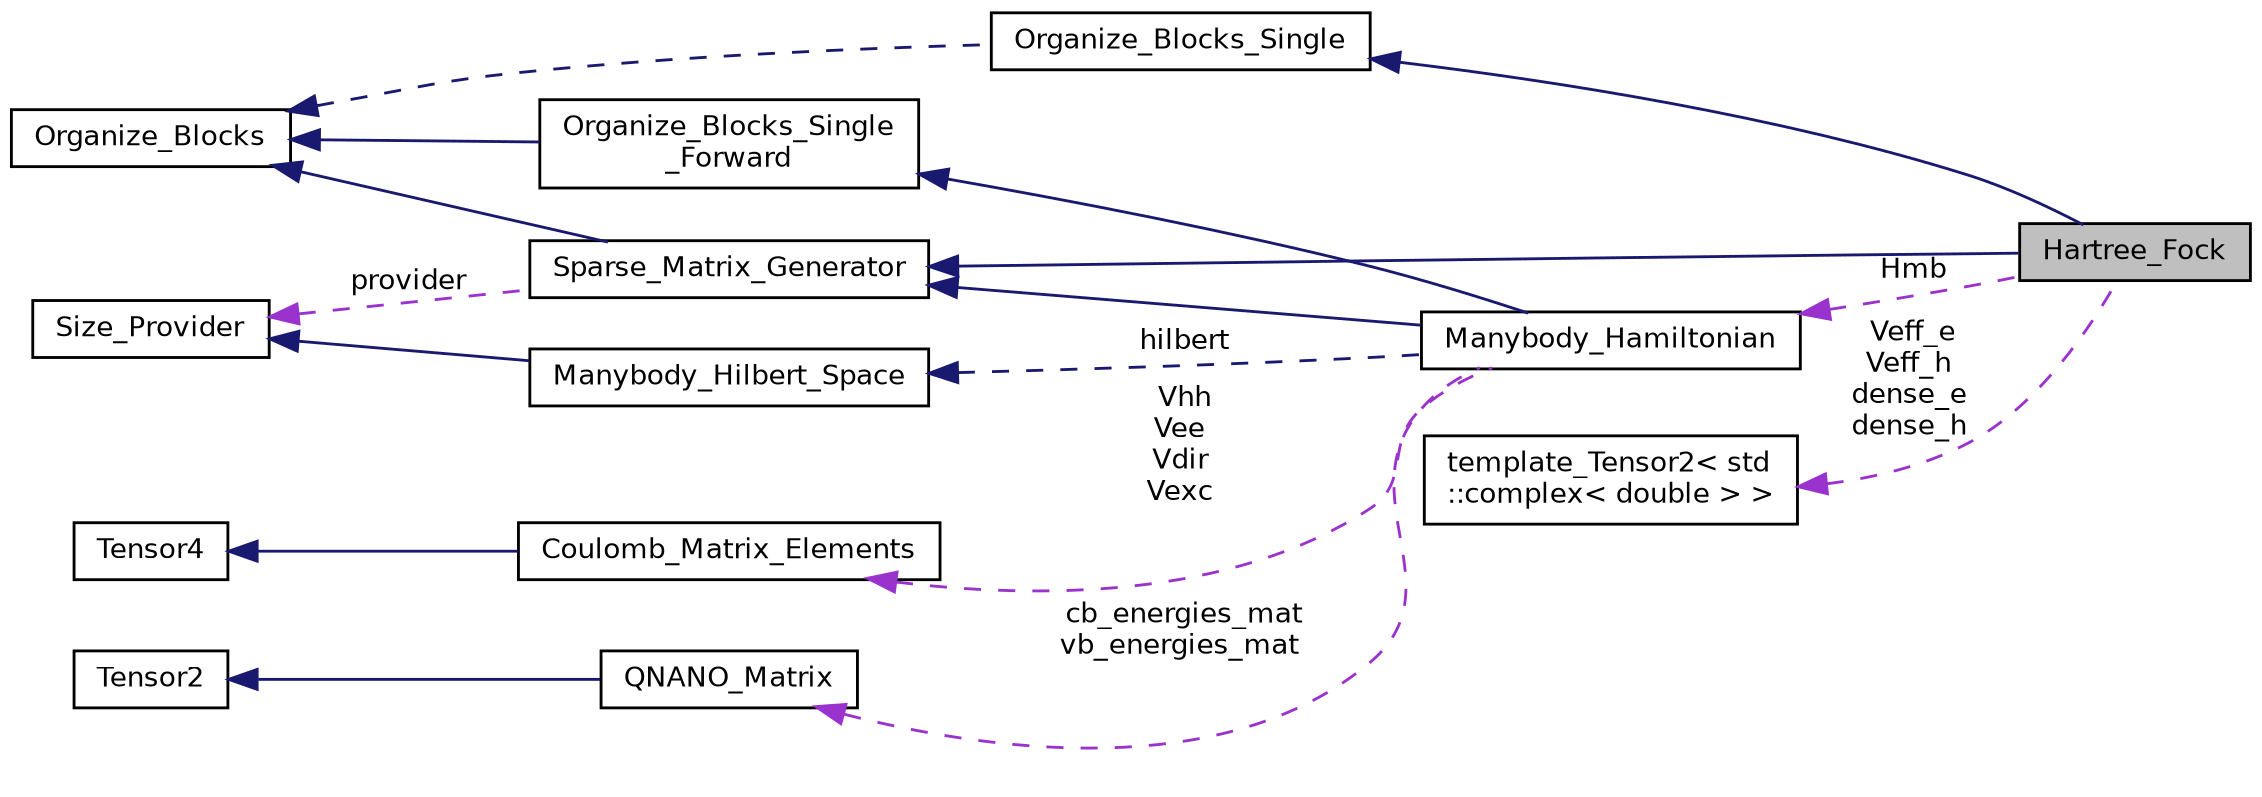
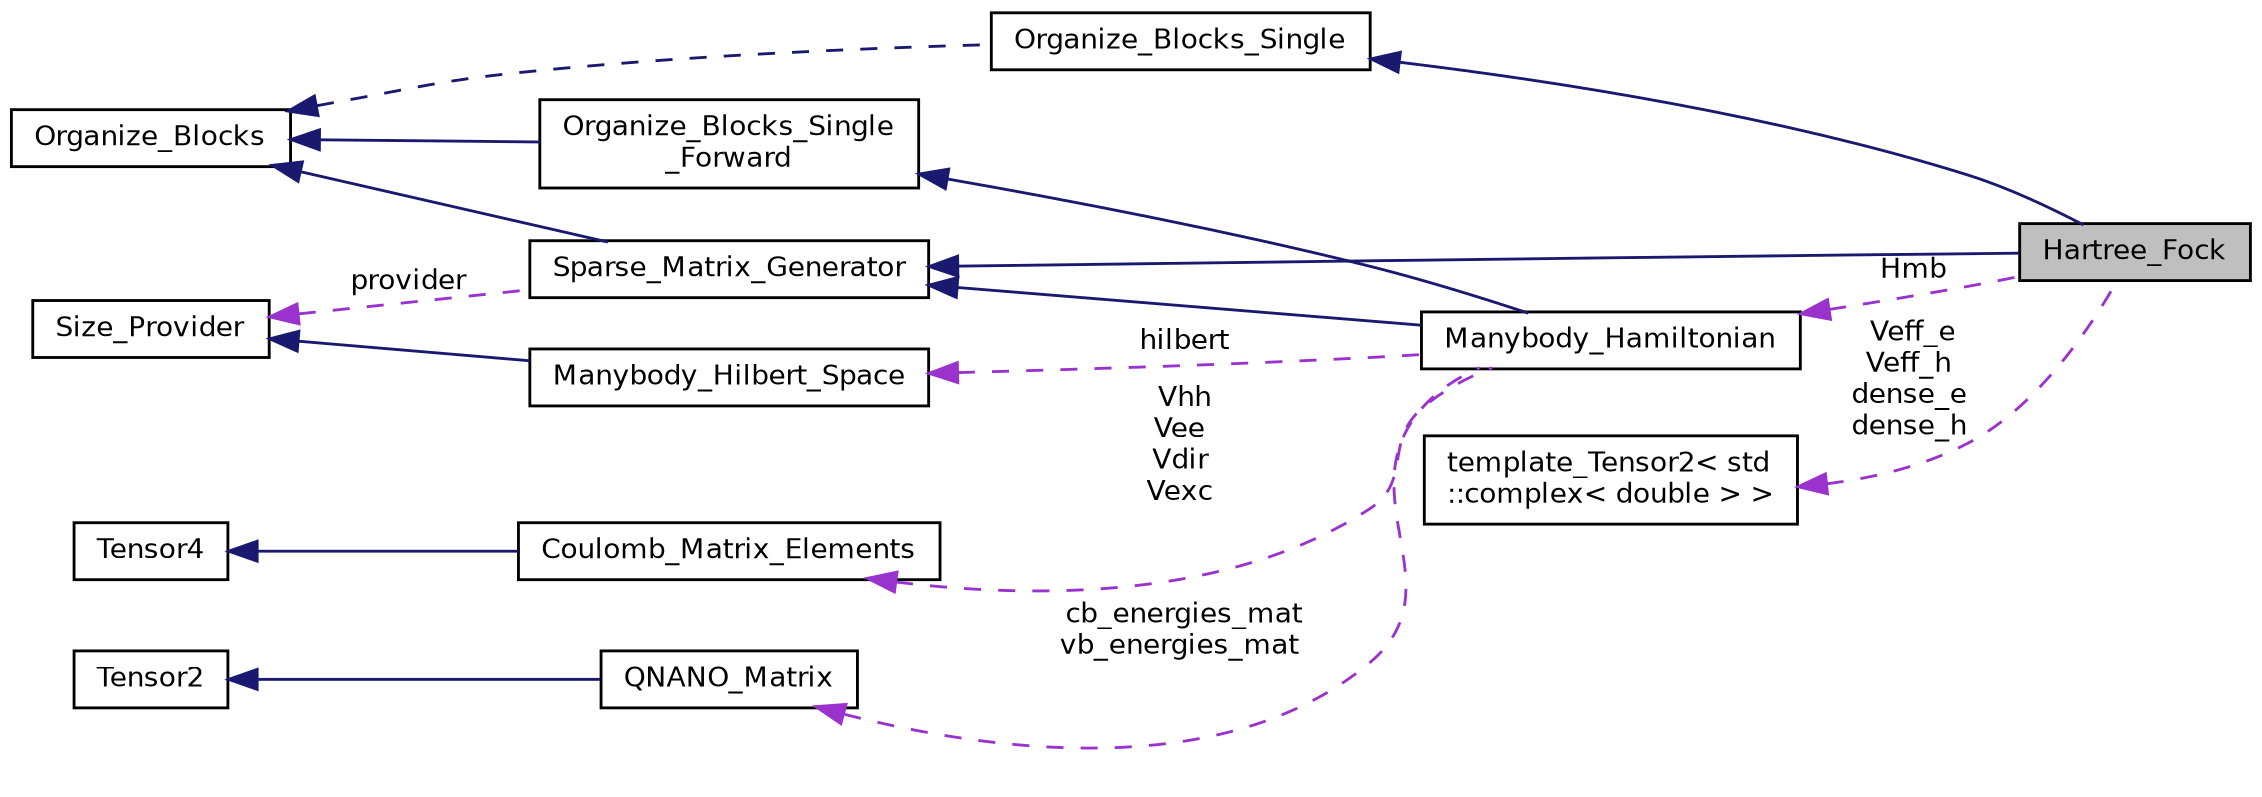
edge "Manybody_Hamiltonian" -> "Manybody_Hilbert_Space": color midnightblue -> darkorchid3
